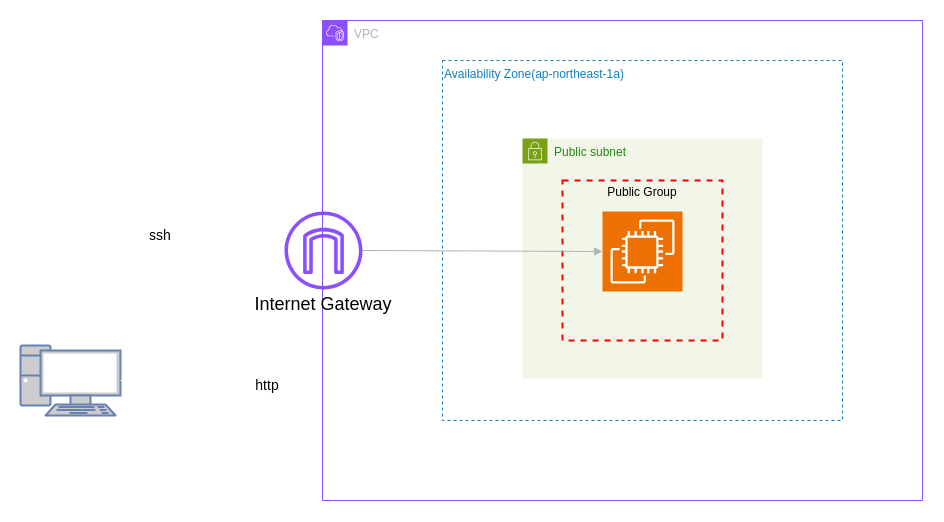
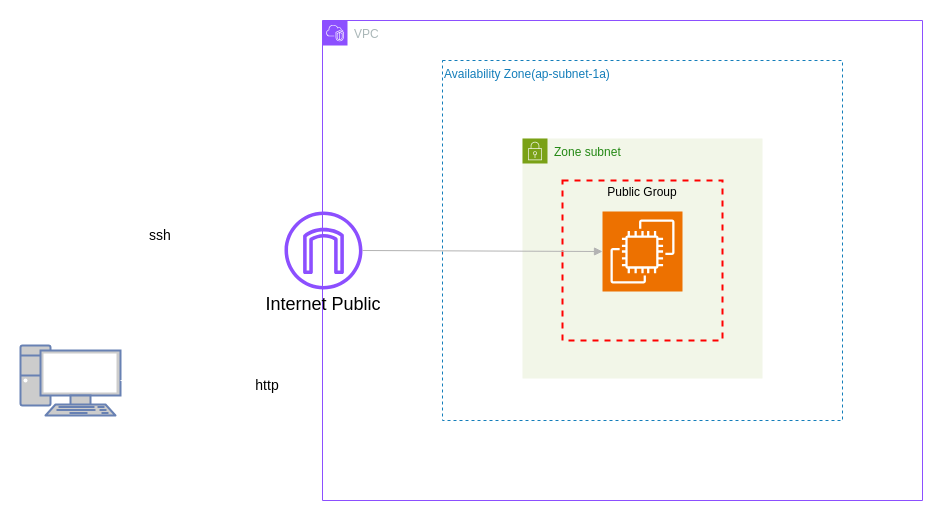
node "Availability Zone(ap-northeast-1a)": label "Availability Zone(ap-northeast-1a)" -> "Availability Zone(ap-subnet-1a)"
node "Public subnet": label "Public subnet" -> "Zone subnet"
node "Internet Gateway": label "Internet Gateway" -> "Internet Public"
